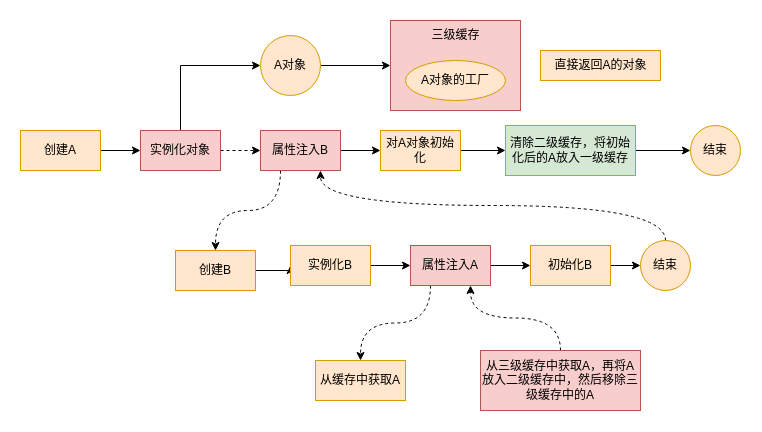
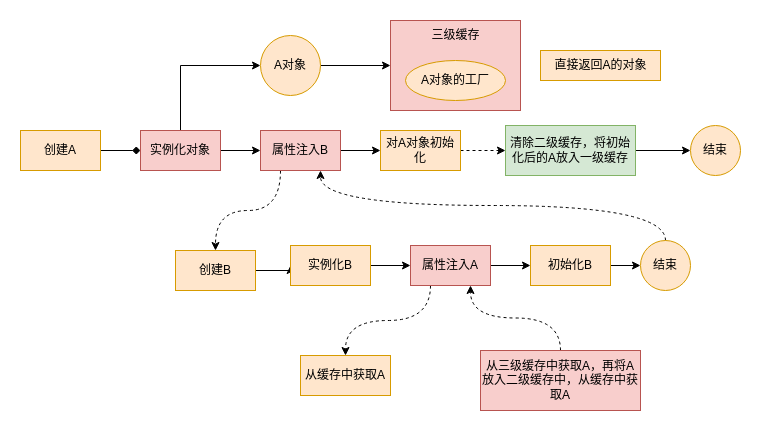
edge "创建A" -> "实例化对象": arrowhead classic -> diamond
edge "实例化对象" -> "属性注入B": style dashed -> solid
edge "对A对象初始化" -> "清除二级缓存，将初始化后的A放入一级缓存": style solid -> dashed
node "从缓存中获取A": moved (361, 381) -> (346, 376)
node "从三级缓存中获取A，再将A放入二级缓存中，然后移除三级缓存中的A": label "从三级缓存中获取A，再将A放入二级缓存中，然后移除三级缓存中的A" -> "从三级缓存中获取A，再将A放入二级缓存中，从缓存中获取A"
